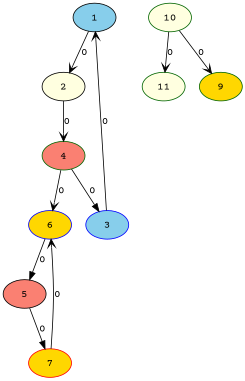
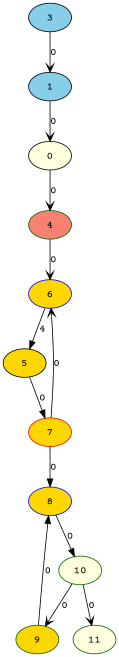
node "2": label "2" -> "0"
edge "4" -> "3": removed, label "0"
node "3": color blue -> black
edge "6" -> "5": label "0" -> "4"
node "5": fillcolor salmon -> gold
node "8": added
